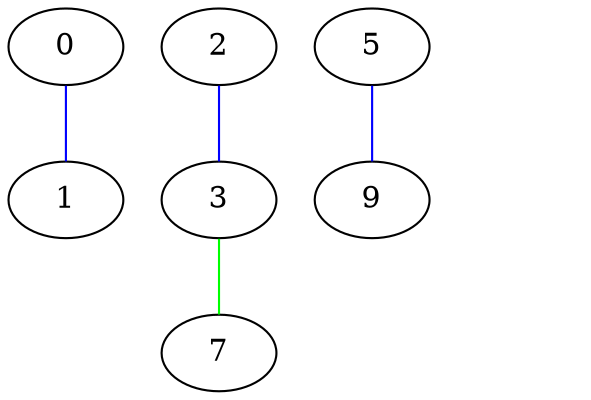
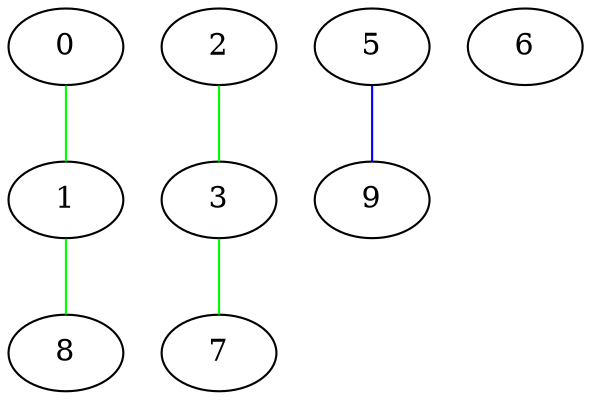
node "6": added
edge "0" -- "1": color blue -> green
edge "2" -- "3": color blue -> green
node "8": added
